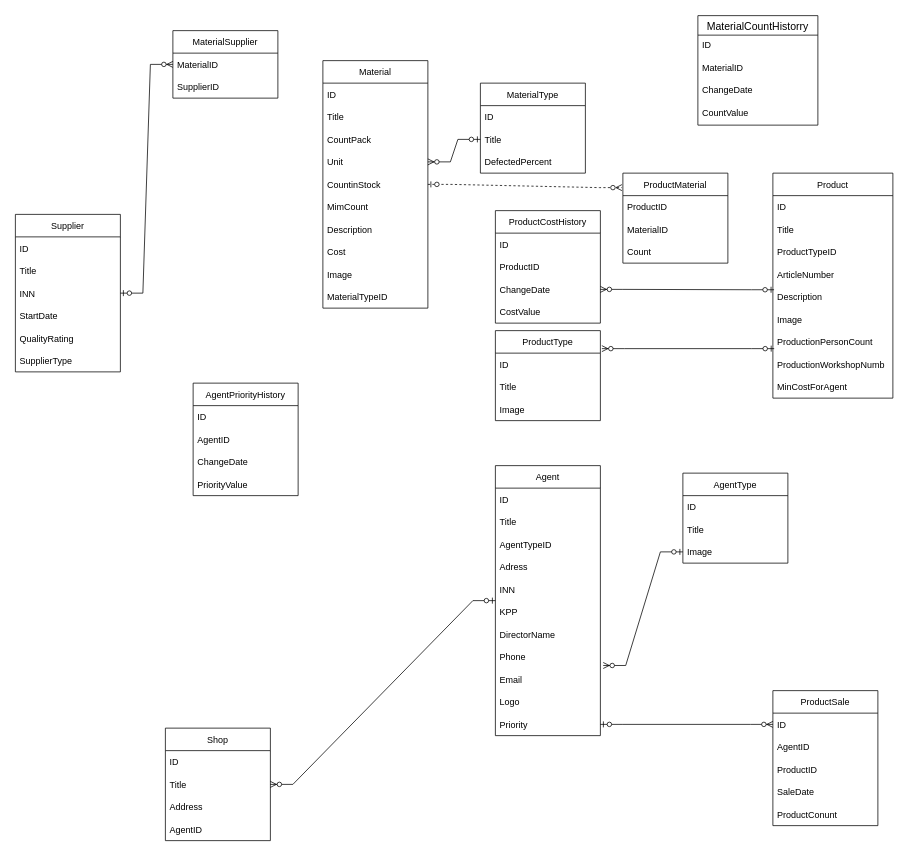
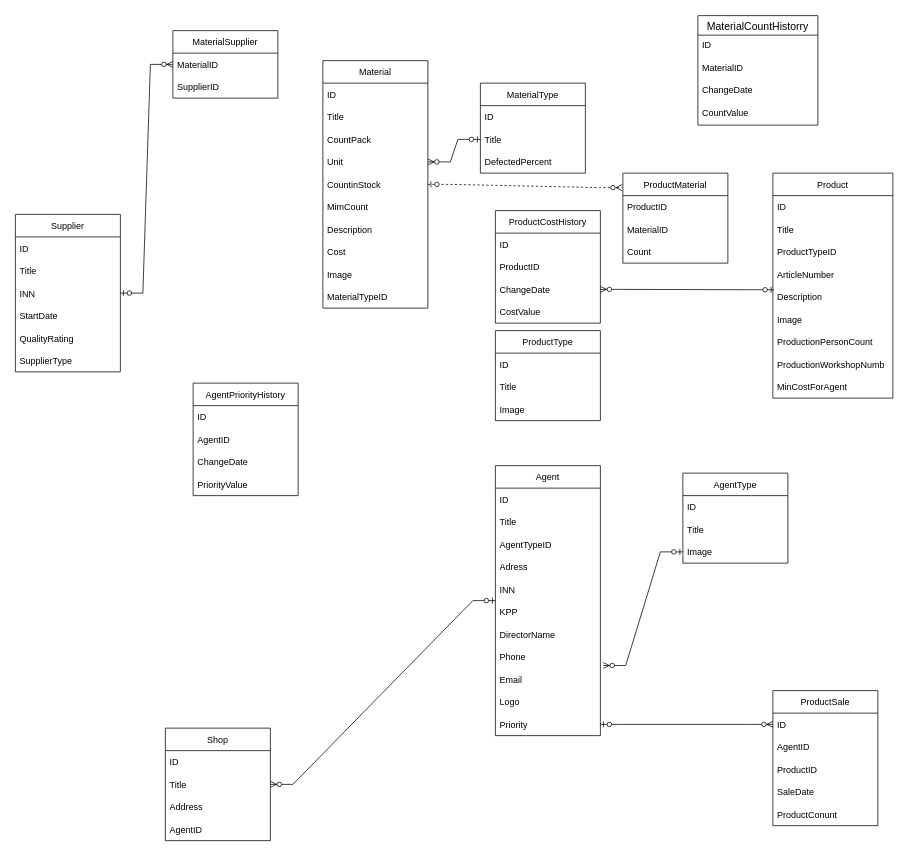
edge "ProductionPersonCount" -- "ProductType": removed
